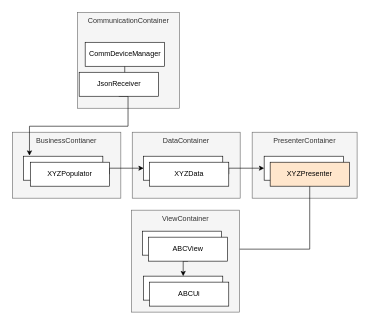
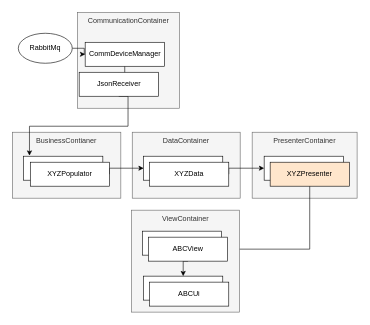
node "RabbitMq": added
edge "RabbitMq" -> "CommDeviceManager": added
